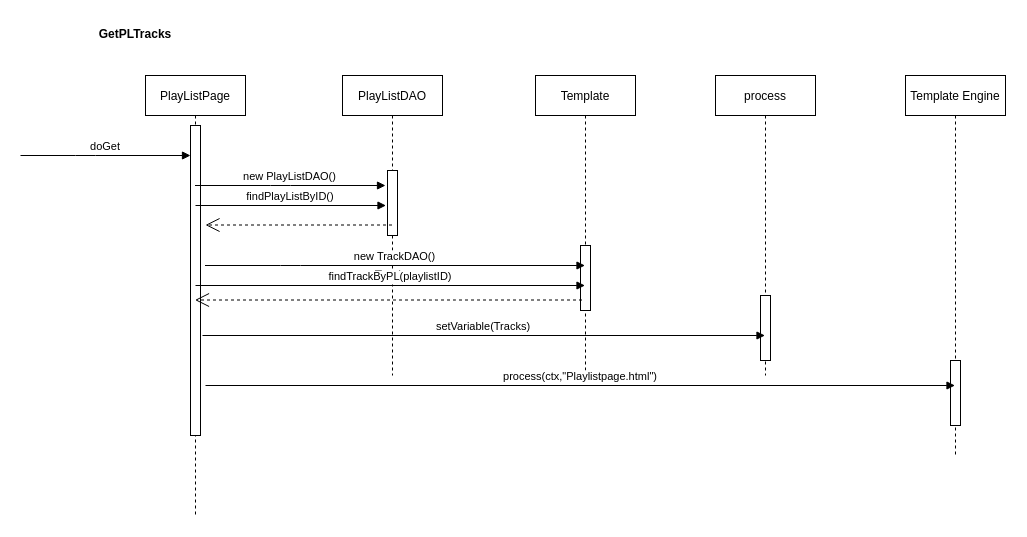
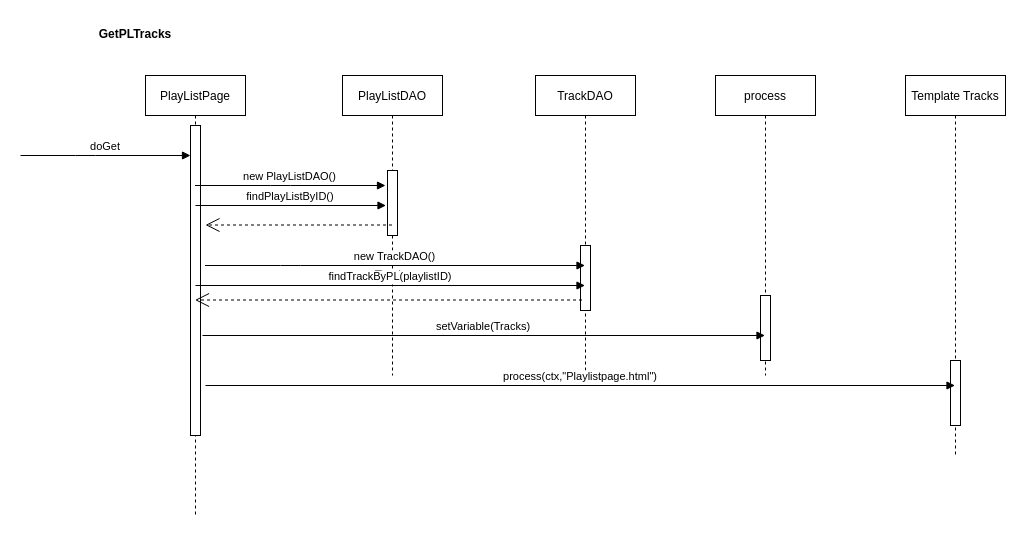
node "Template": label "Template" -> "TrackDAO"
node "Template Engine": label "Template Engine" -> "Template Tracks"
